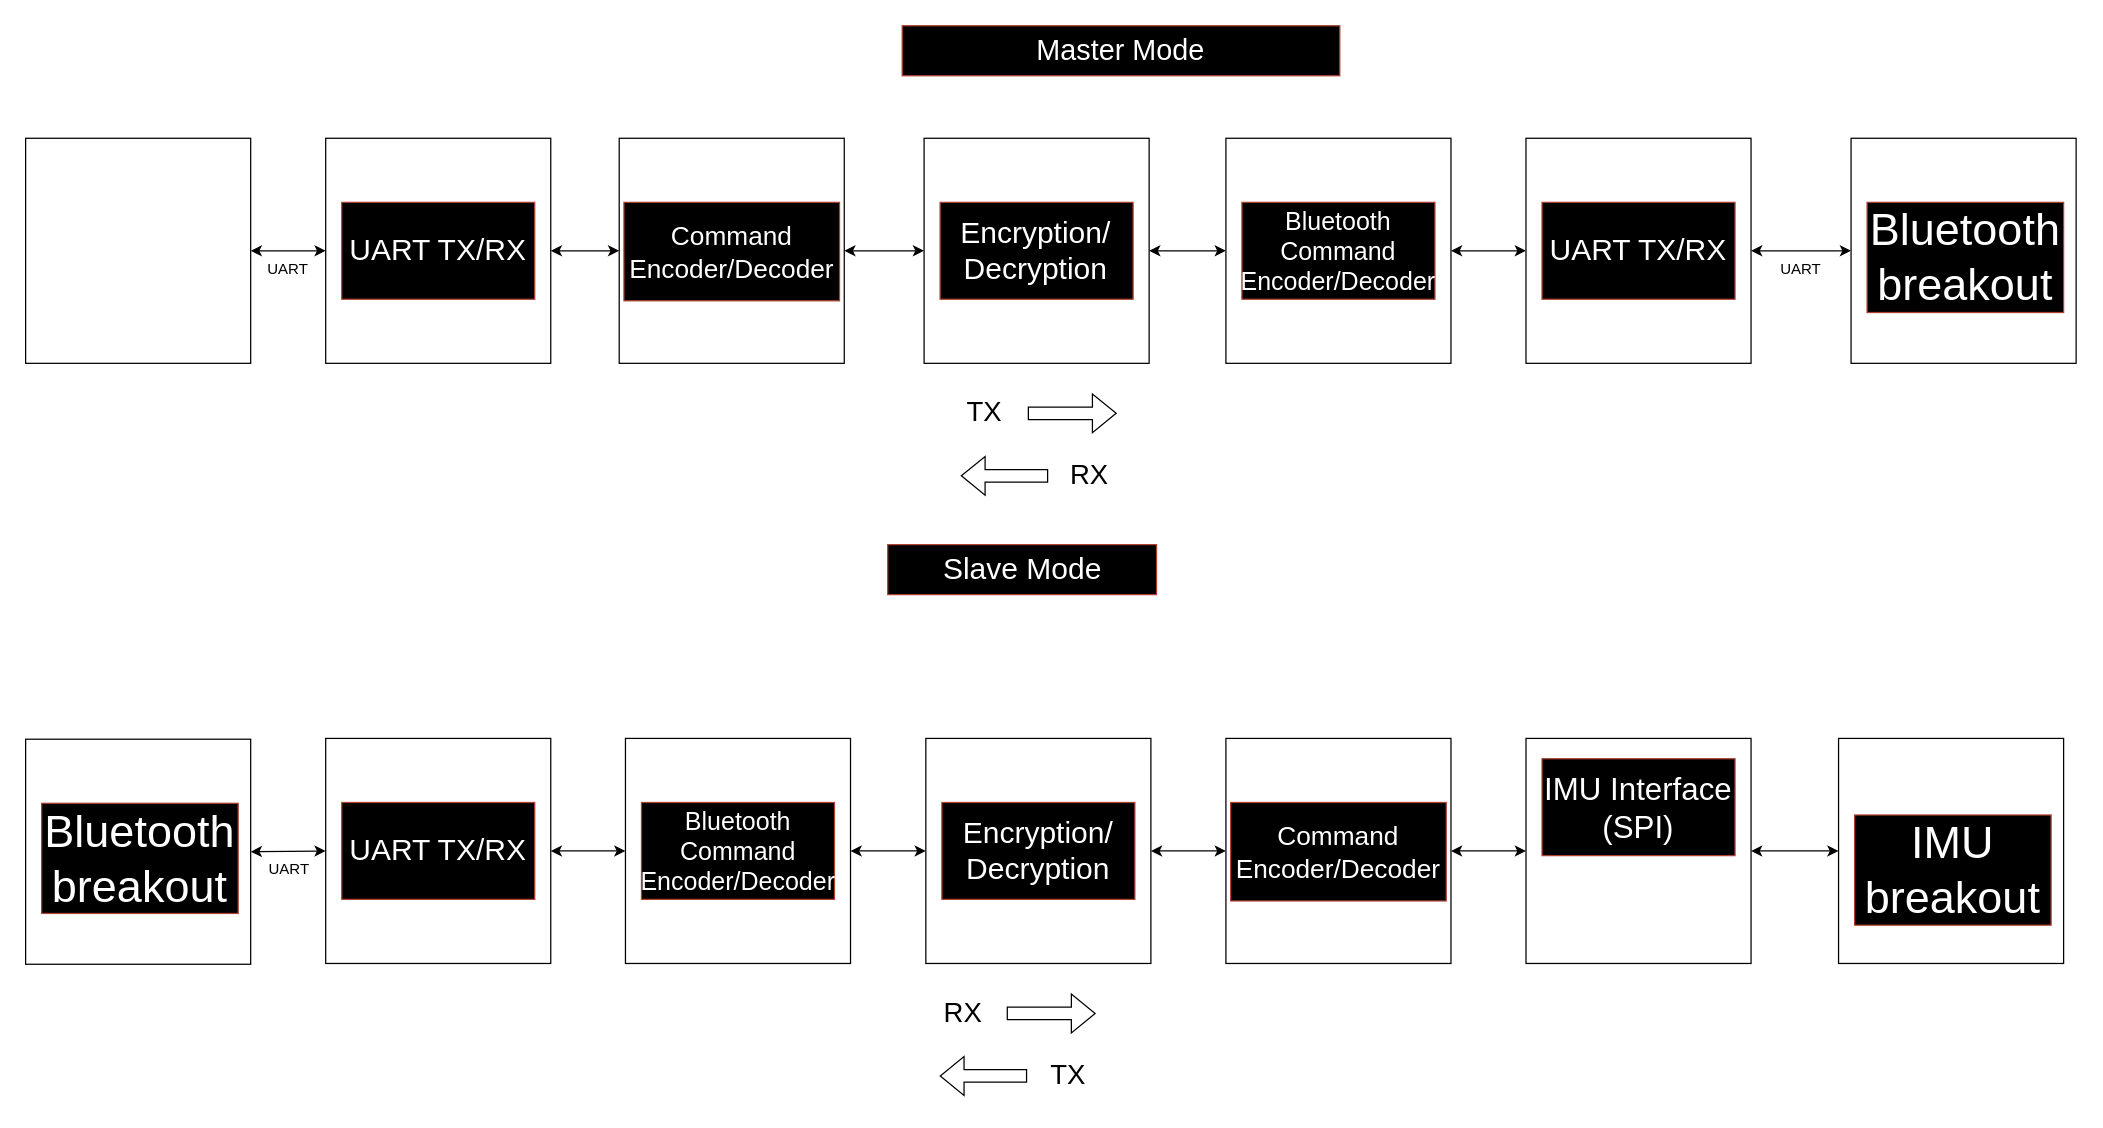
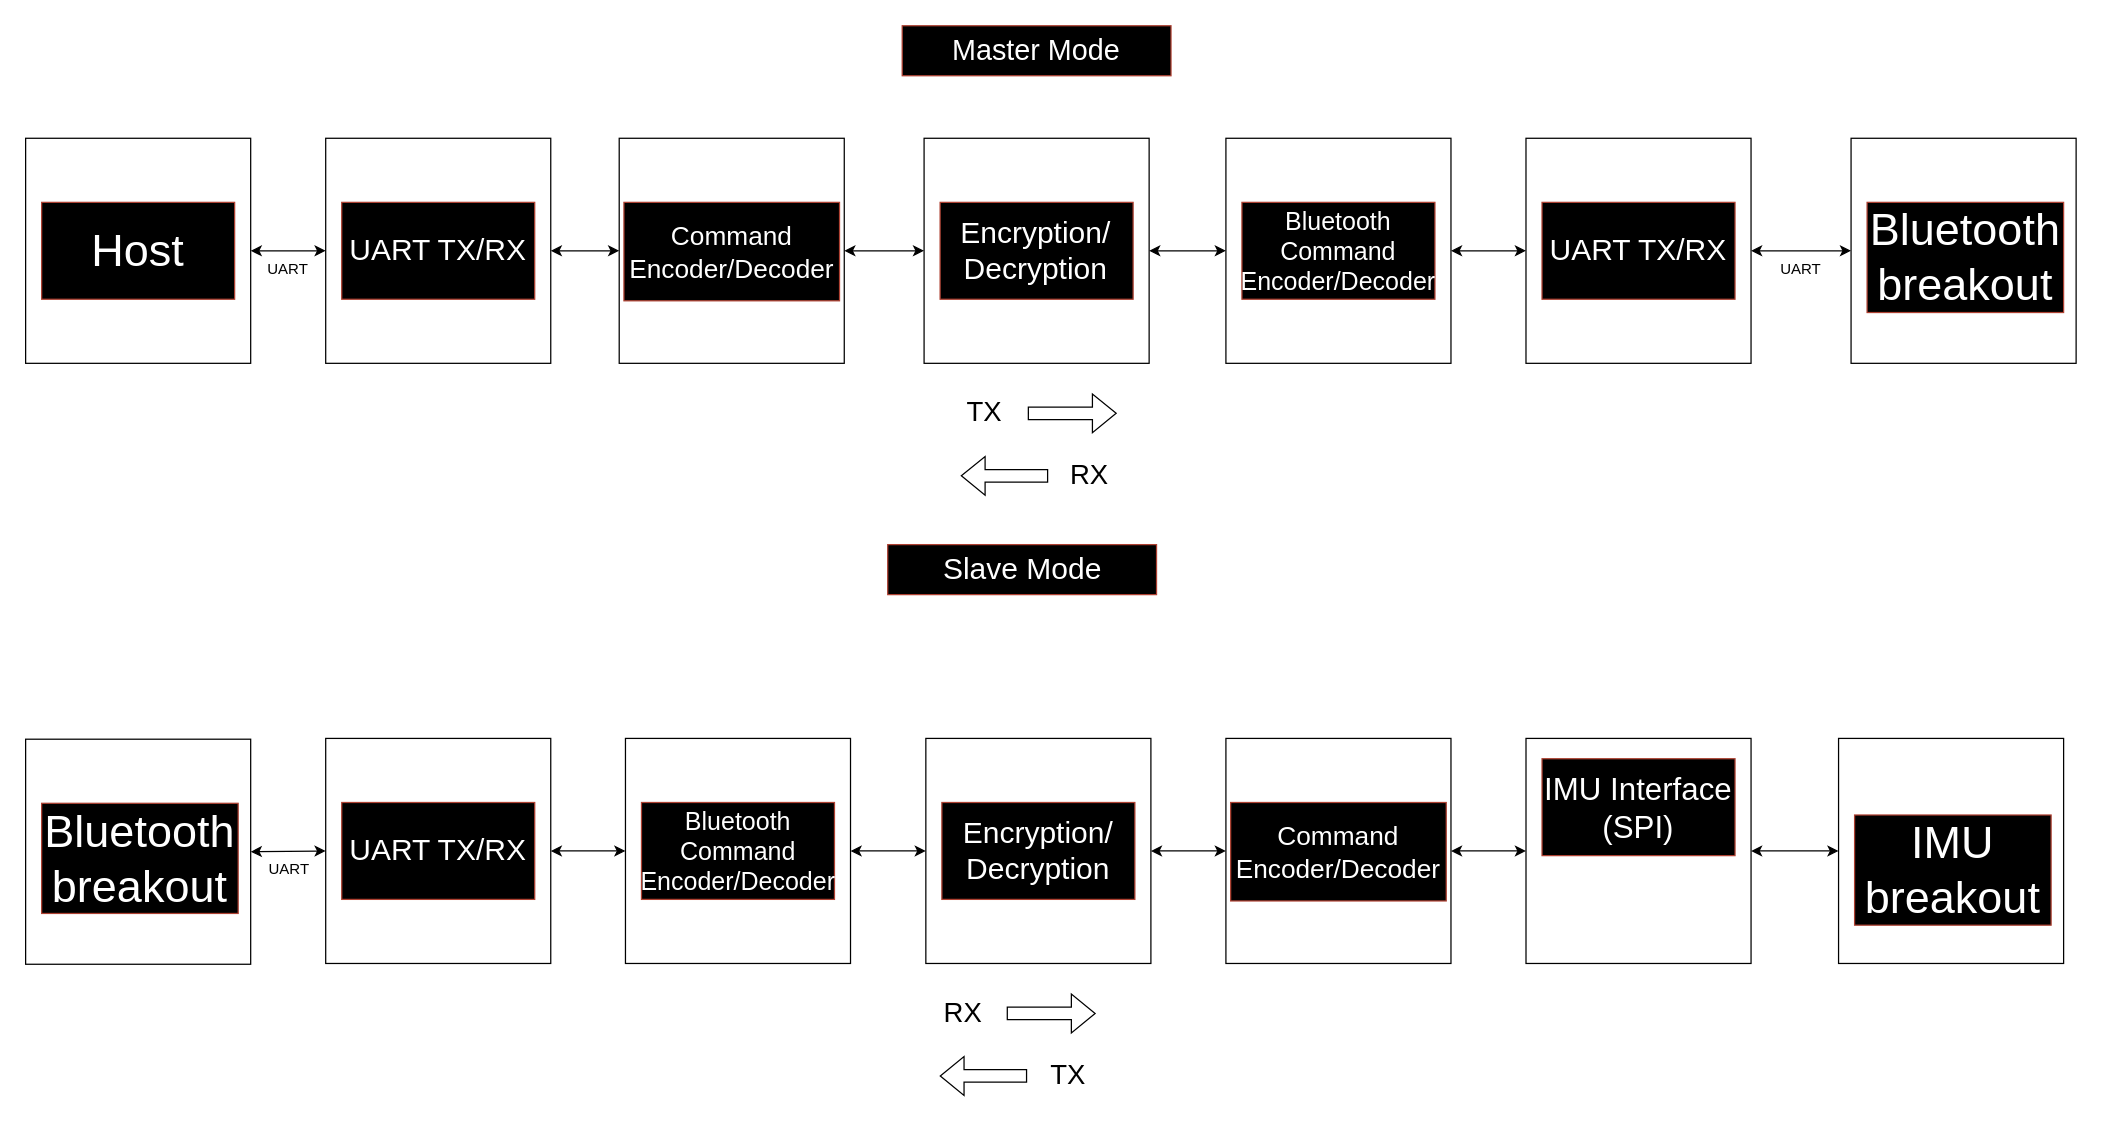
node "Master Mode": size 438x50 -> 269x50
node "Host": added
